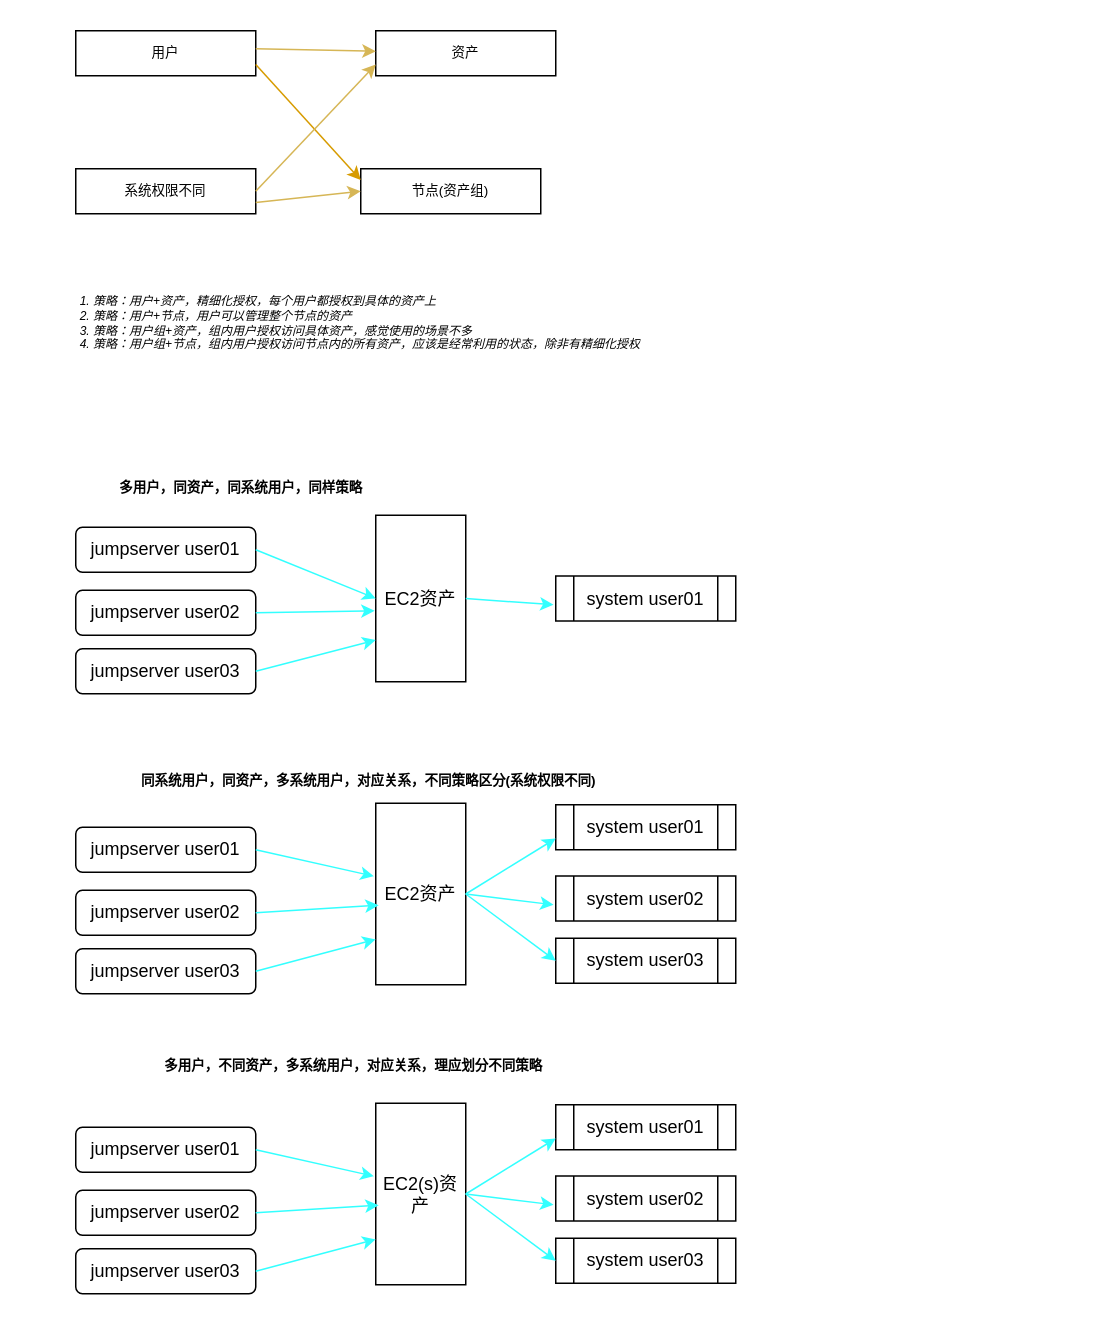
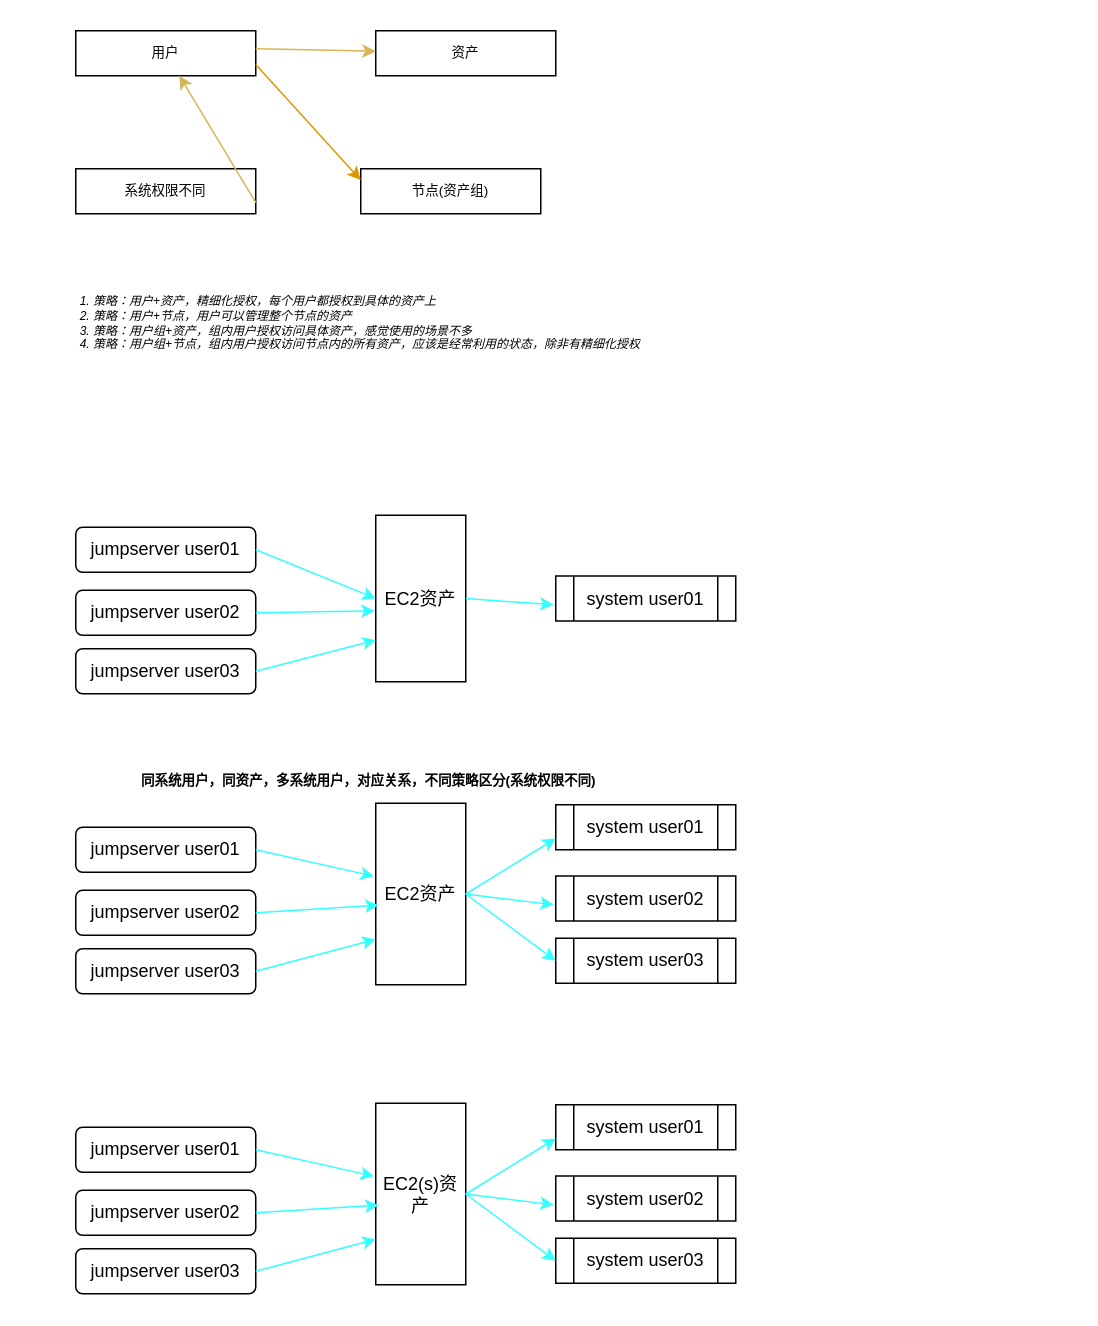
edge "系统权限不同" -> "资产": removed
edge "系统权限不同" -> "节点(资产组)": now "系统权限不同" -> "用户"
node "多用户，同资产，同系统用户，同样策略": removed
node "多用户，不同资产，多系统用户，对应关系，理应划分不同策略": removed
